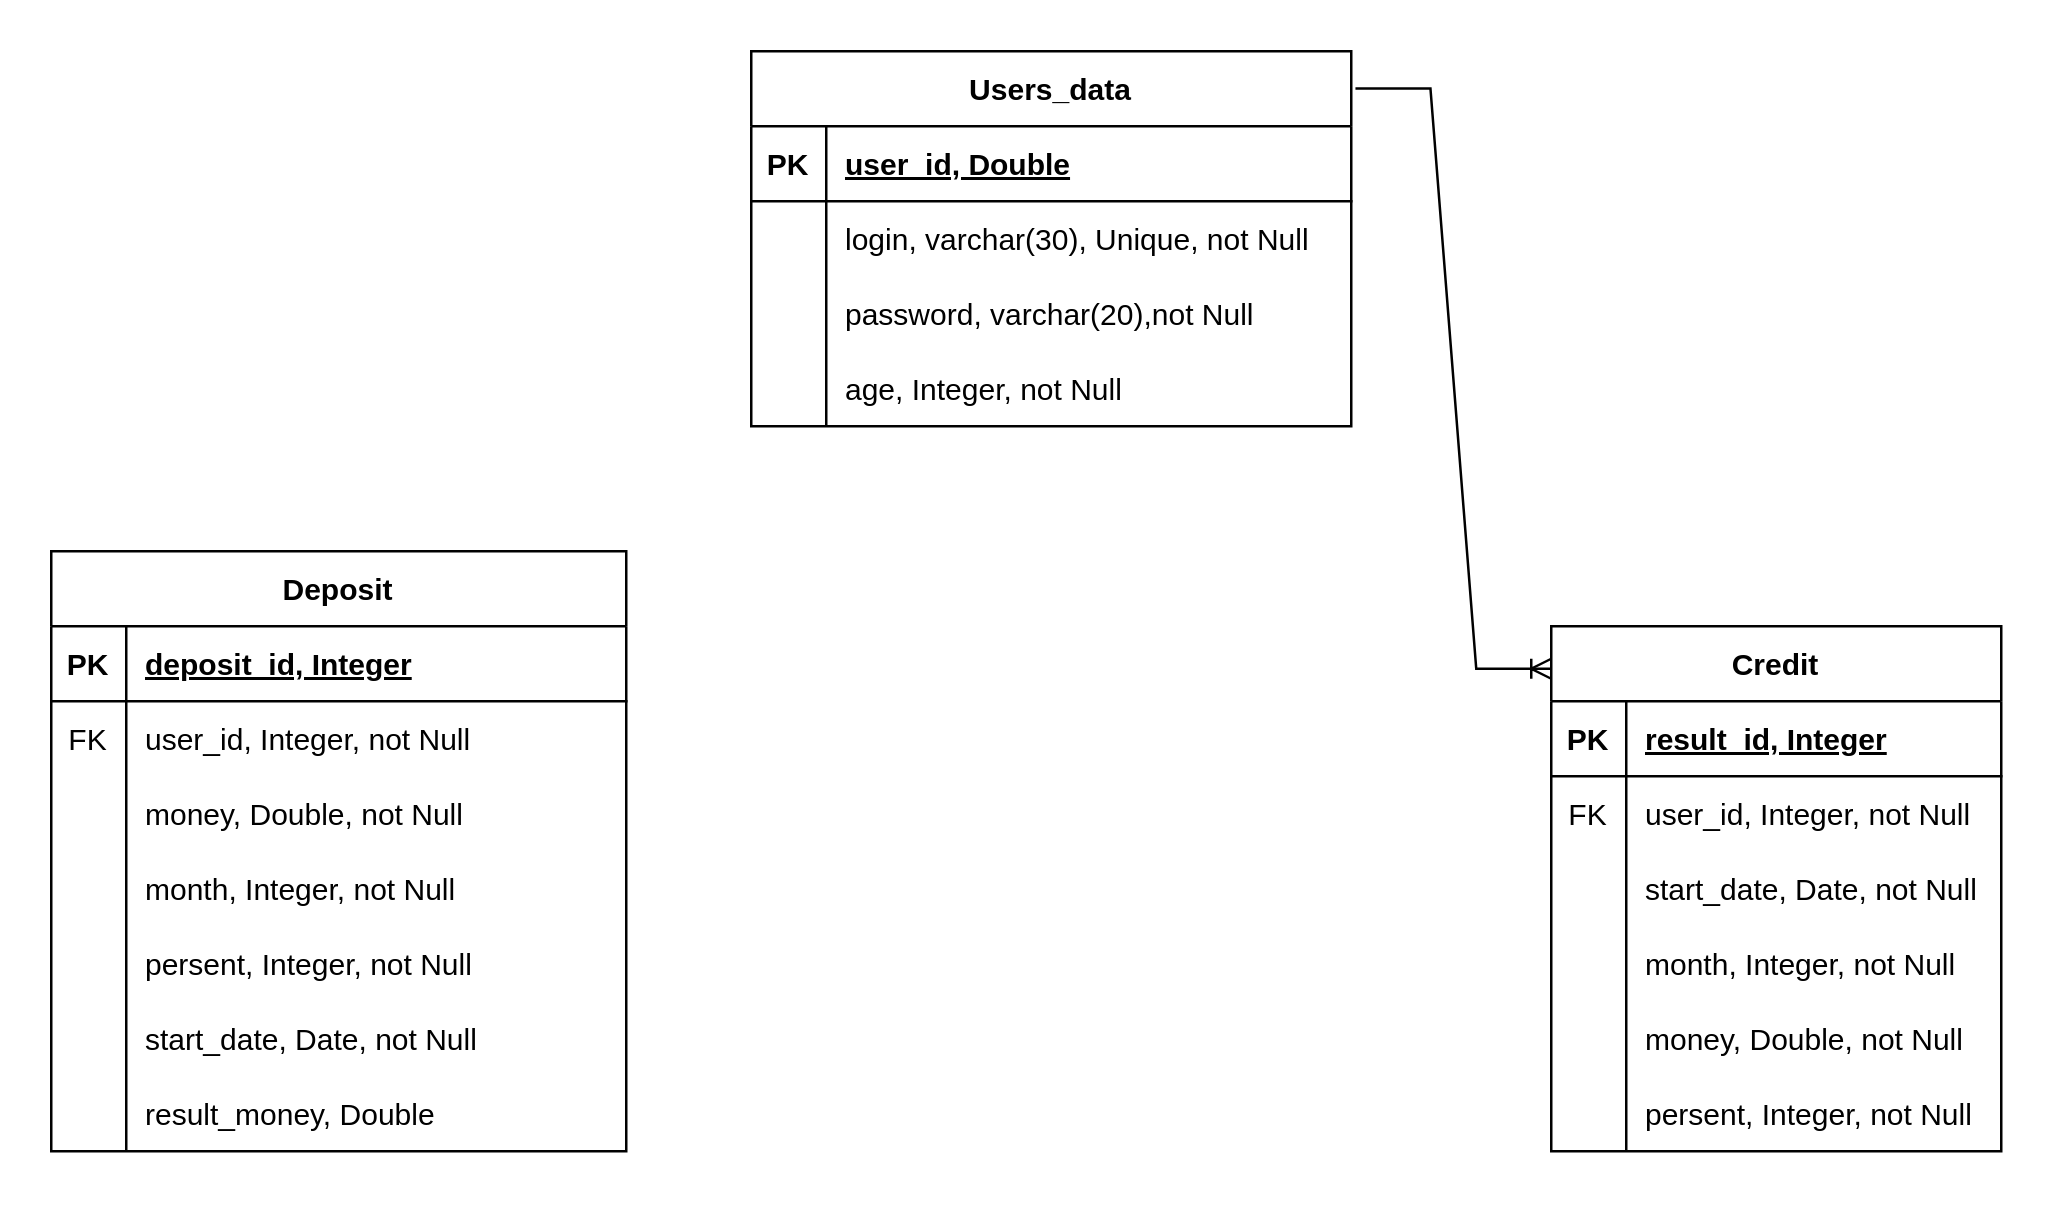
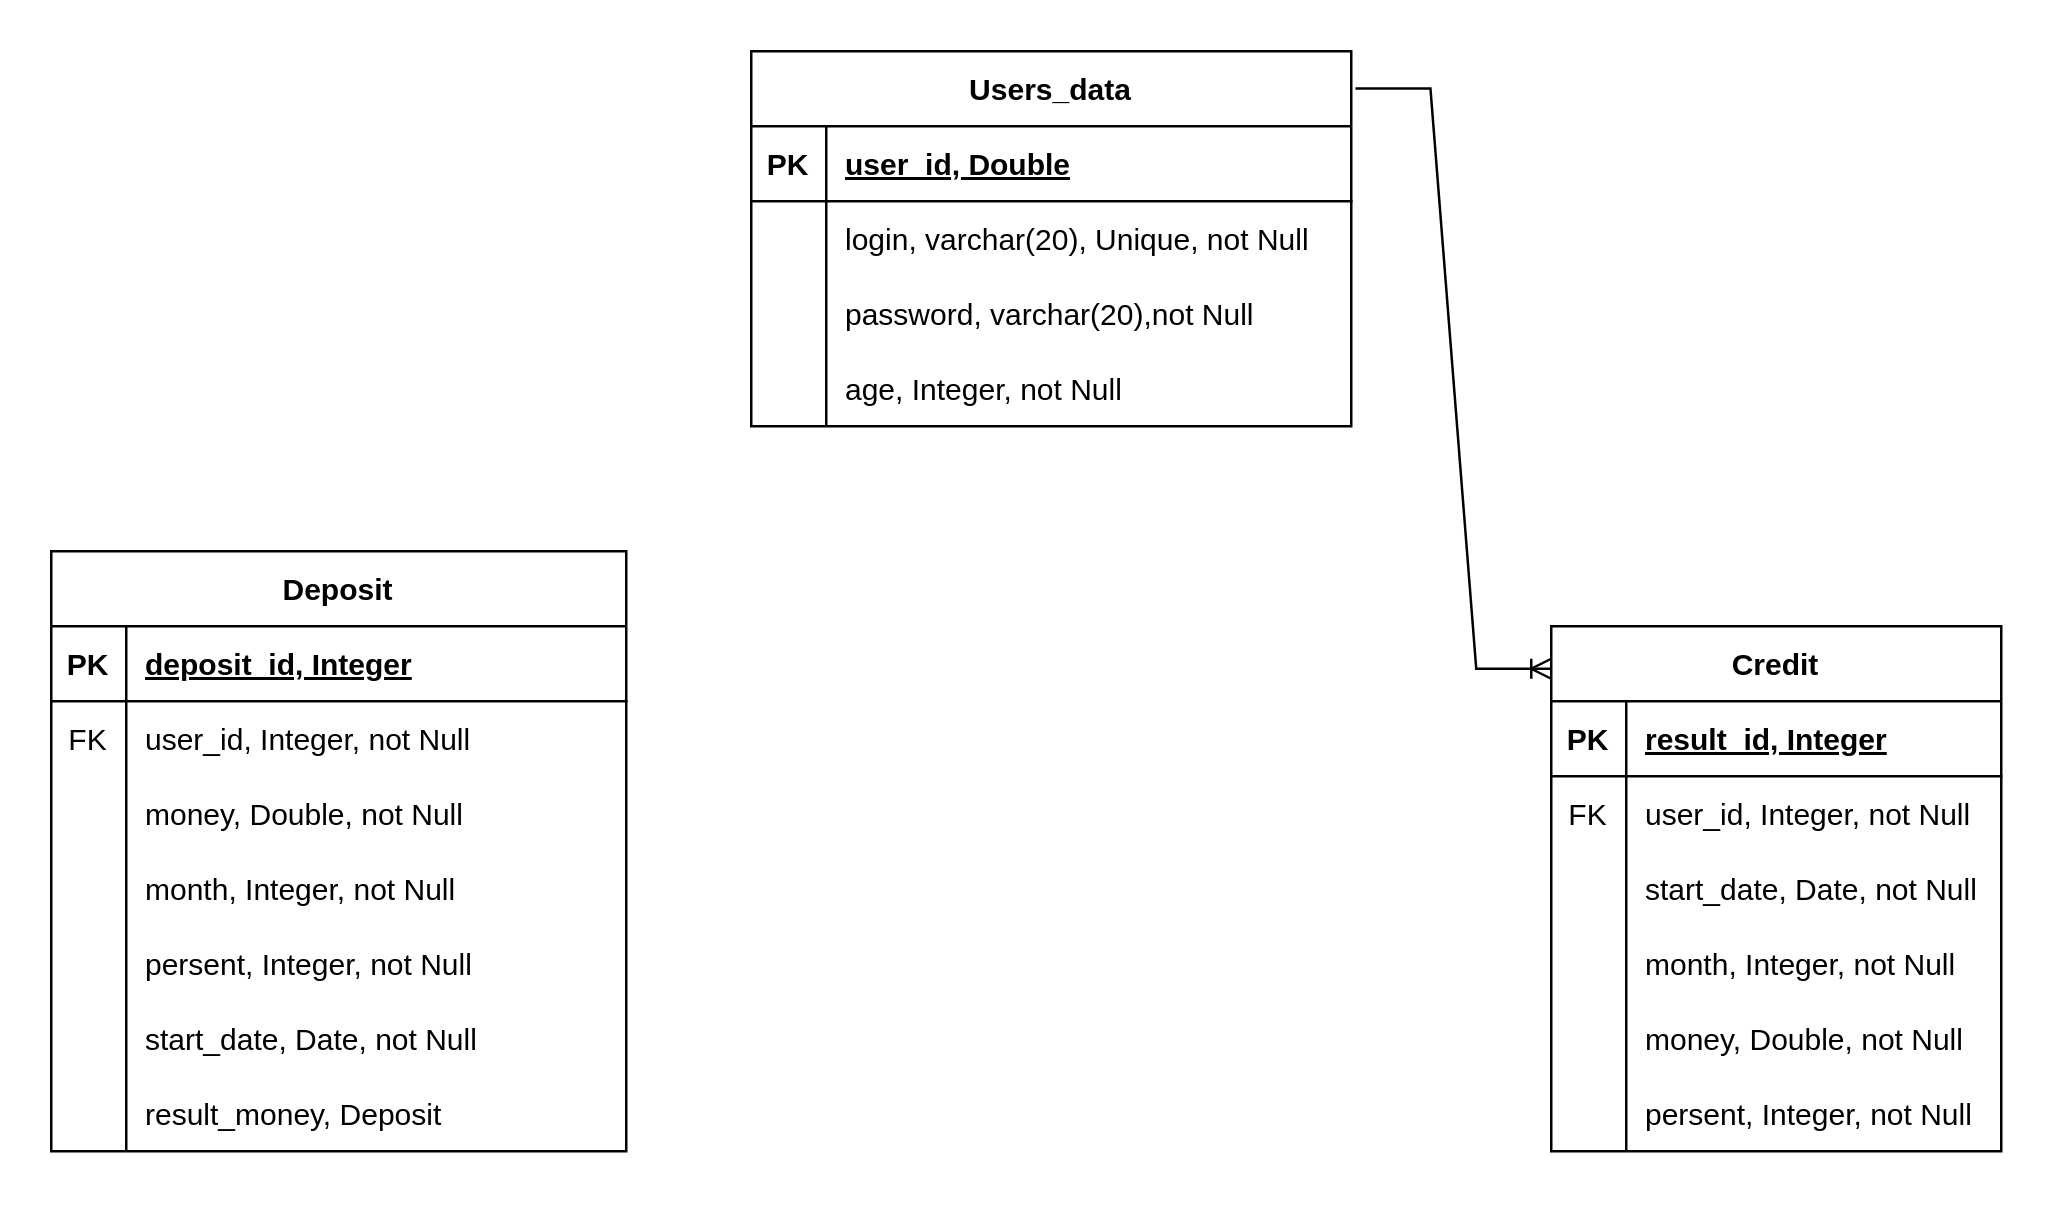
node "login, varchar(30), Unique, not Null": label "login, varchar(30), Unique, not Null" -> "login, varchar(20), Unique, not Null"
node "result_money, Double": label "result_money, Double" -> "result_money, Deposit"
